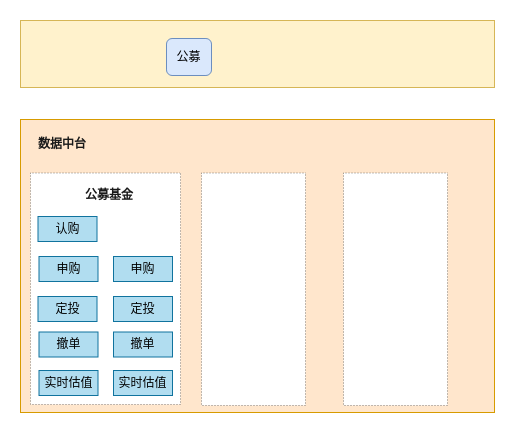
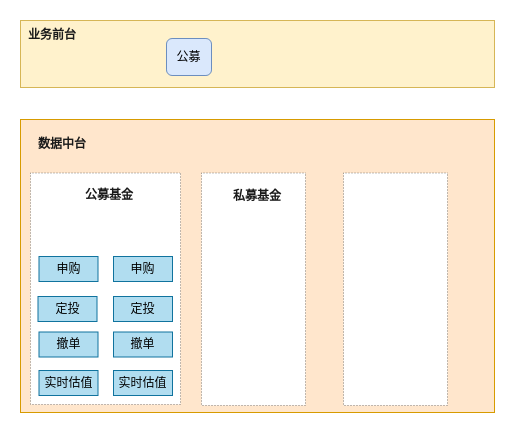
node "业务前台": added
node "私募基金": added
node "认购": removed
